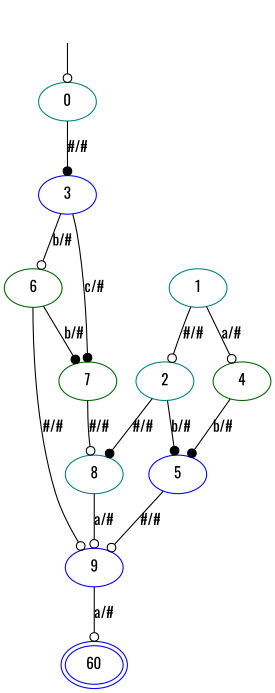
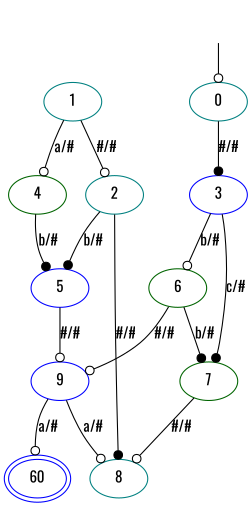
edge "8" -> "9": reversed
